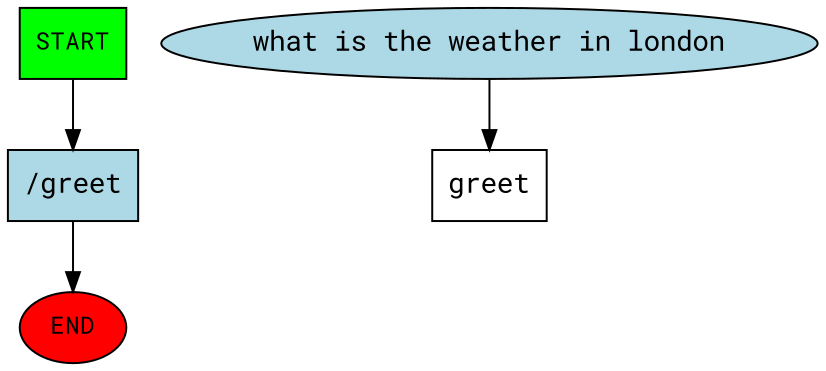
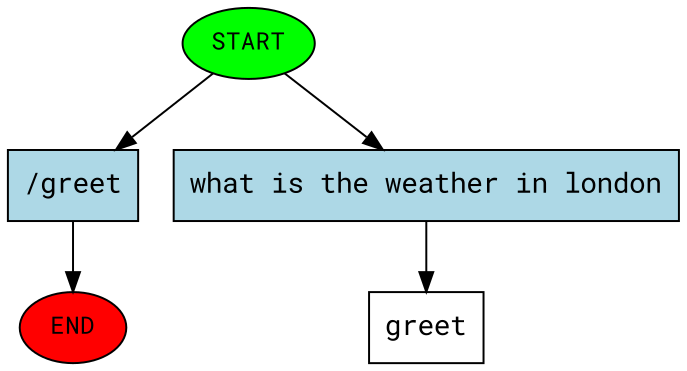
node "START": shape box -> ellipse
node "what is the weather in london": shape ellipse -> box
edge "START" -> "what is the weather in london": added
